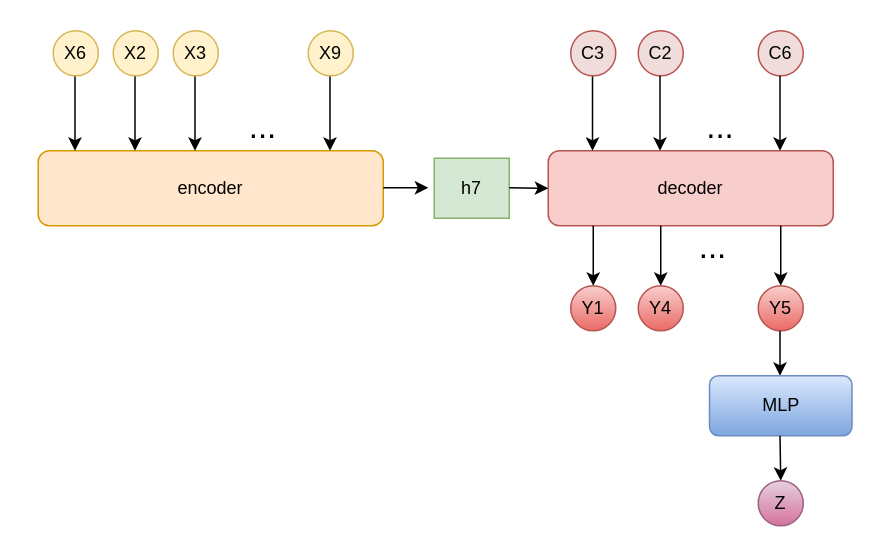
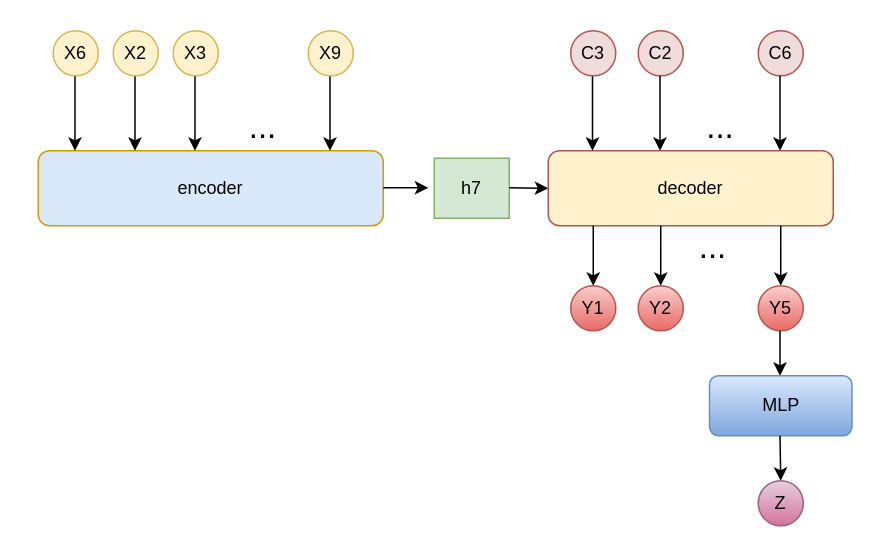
node "encoder": fillcolor #ffe6cc -> #dae8fc
node "decoder": fillcolor #f8cecc -> #fff2cc
node "Y4": label "Y4" -> "Y2"
